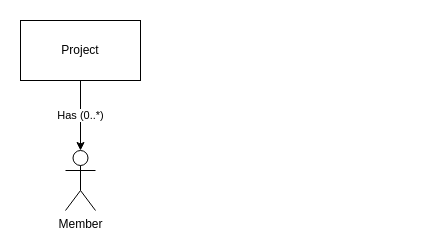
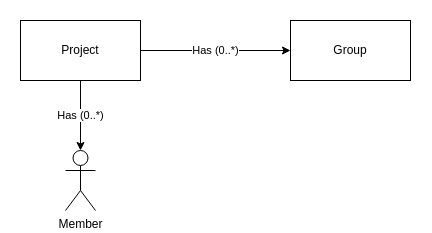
edge "Project" -> "Group": added, label "Has (0..*)"
node "Group": added
